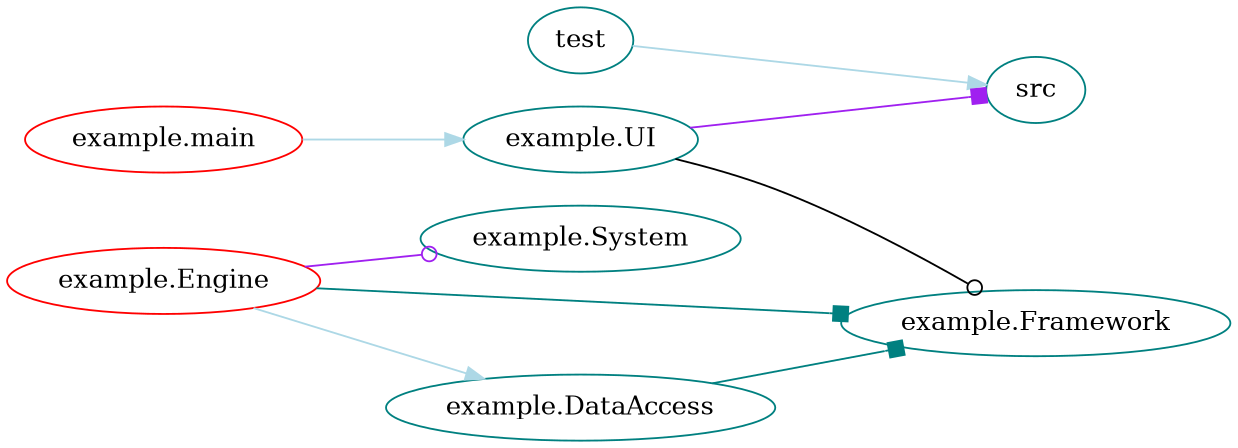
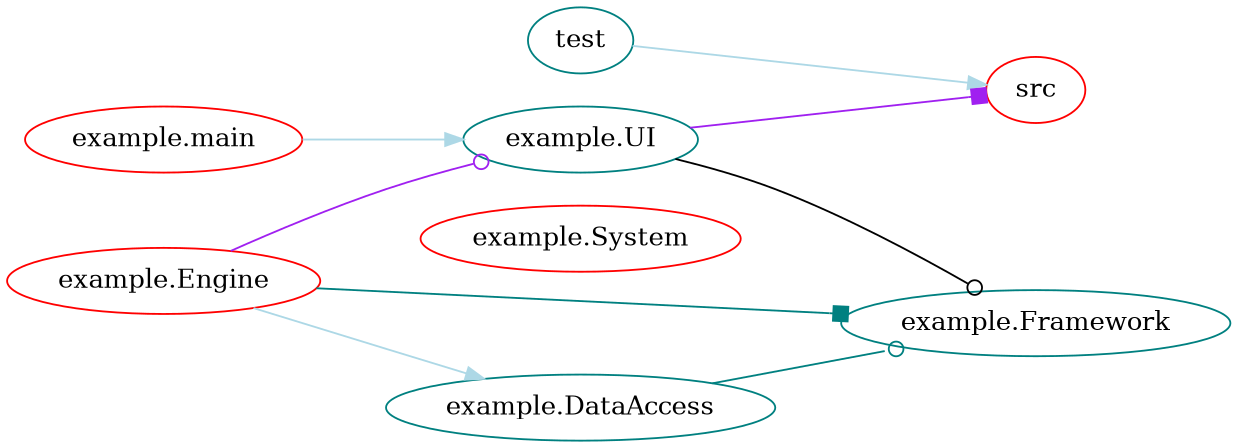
node "src": color teal -> red
node "example.System": color teal -> red
edge "example.Engine" -> "example.System": now "example.Engine" -> "example.UI"
edge "example.DataAccess" -> "example.Framework": arrowhead box -> odot
